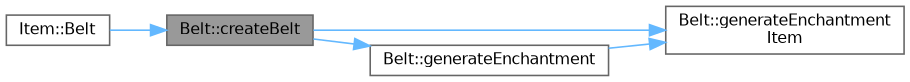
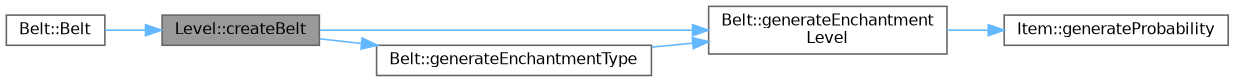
node "Item::Belt": label "Item::Belt" -> "Belt::Belt"
node "Belt::createBelt": label "Belt::createBelt" -> "Level::createBelt"
node "Belt::generateEnchantment Item": label "Belt::generateEnchantment Item" -> "Belt::generateEnchantment Level"
node "Item::generateProbability": added
node "Belt::generateEnchantment": label "Belt::generateEnchantment" -> "Belt::generateEnchantmentType"
